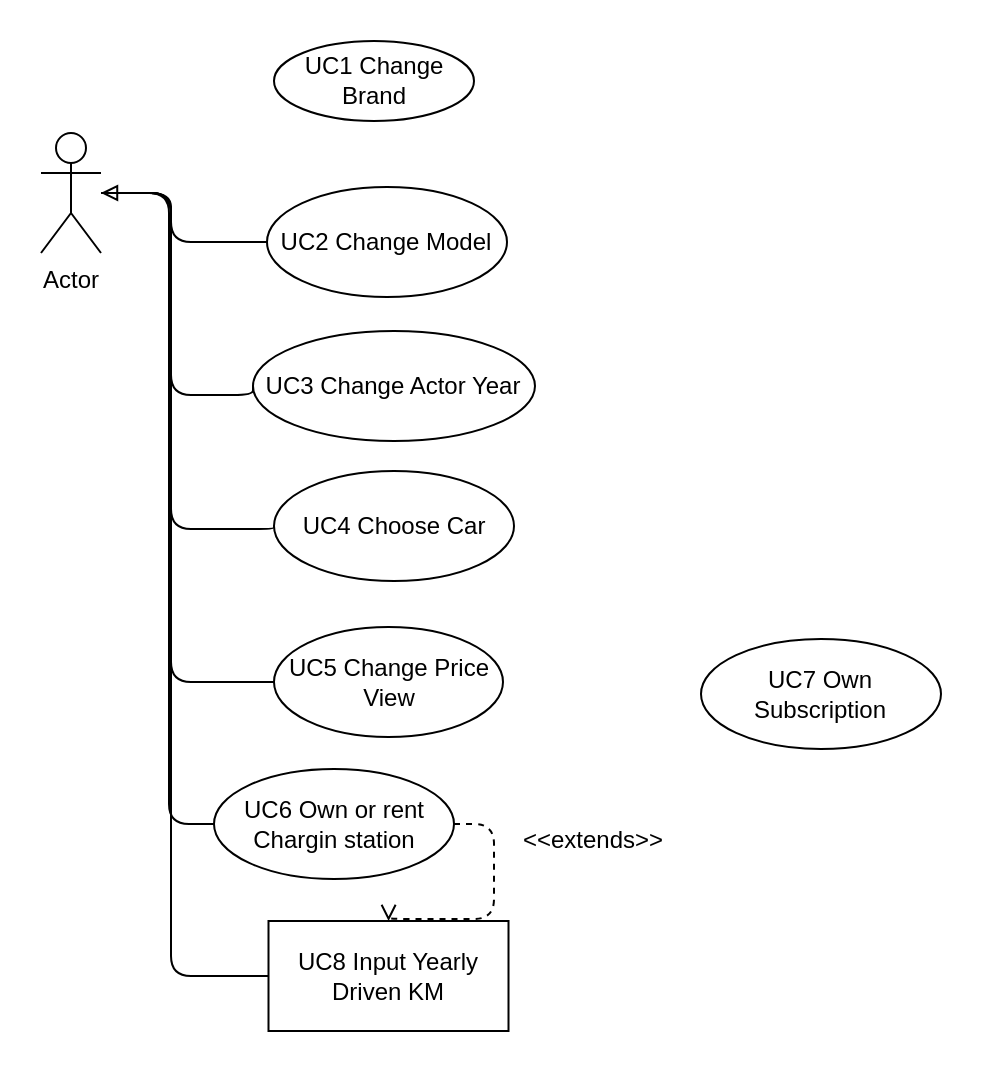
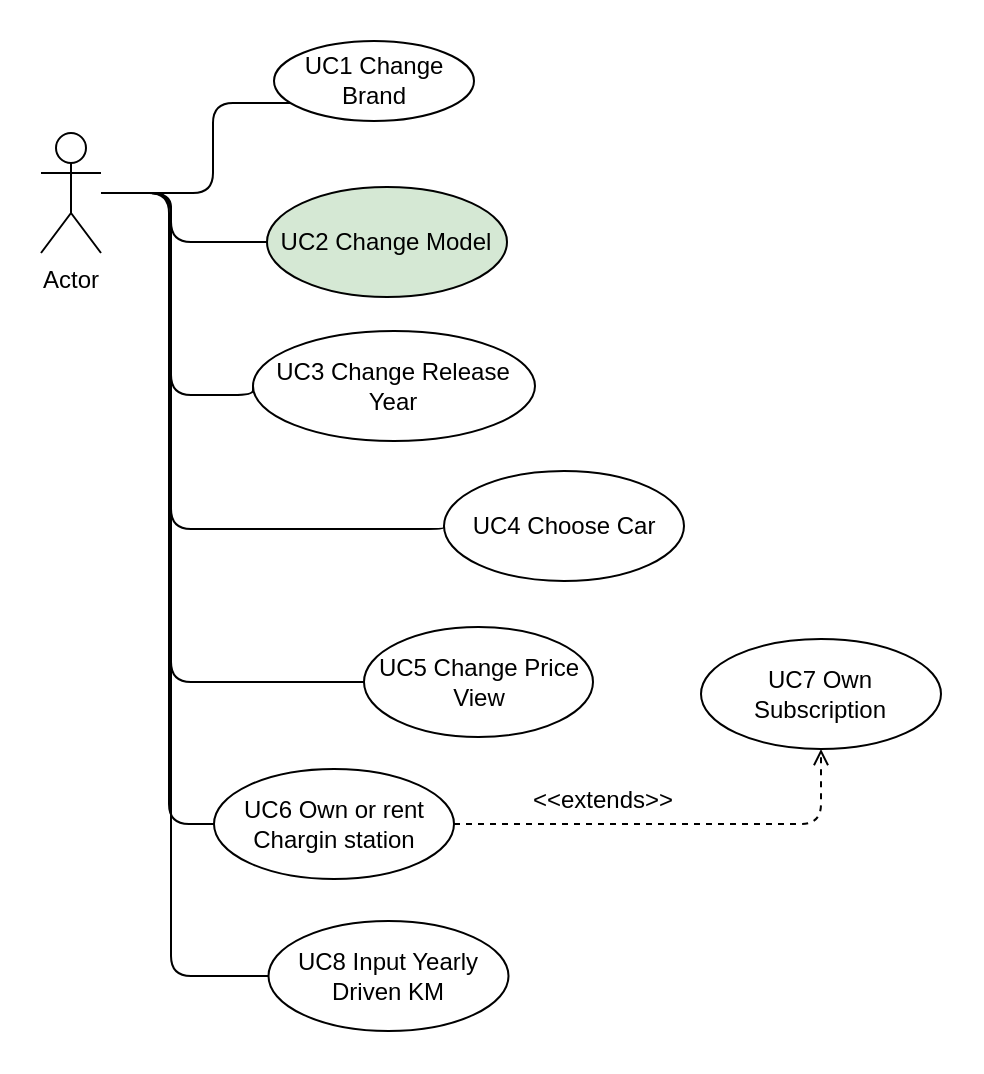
edge "UC1 Change Brand" -- "Actor": added
node "UC2 Change Model": fillcolor #ffffff -> #d5e8d4
node "UC3 Change Actor Year": label "UC3 Change Actor Year" -> "UC3 Change Release Year"
node "UC4 Choose Car": moved (394, 526) -> (564, 526)
node "UC5 Change Price View": moved (389, 682) -> (479, 682)
node "<<extends>>": moved (592, 841) -> (602, 801)
edge "UC6 Own or rent Chargin station" -> "UC8 Input Yearly Driven KM": now "UC6 Own or rent Chargin station" -> "UC7 Own Subscription"
edge "UC8 Input Yearly Driven KM" -> "Actor": arrowhead block -> none
node "UC8 Input Yearly Driven KM": shape rectangle -> ellipse
